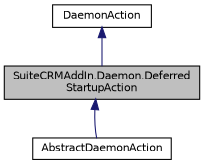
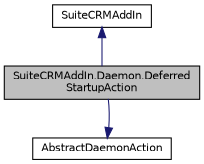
node "DaemonAction": label "DaemonAction" -> "SuiteCRMAddIn"
edge "AbstractDaemonAction" -> "SuiteCRMAddIn.Daemon.Deferred StartupAction": reversed
